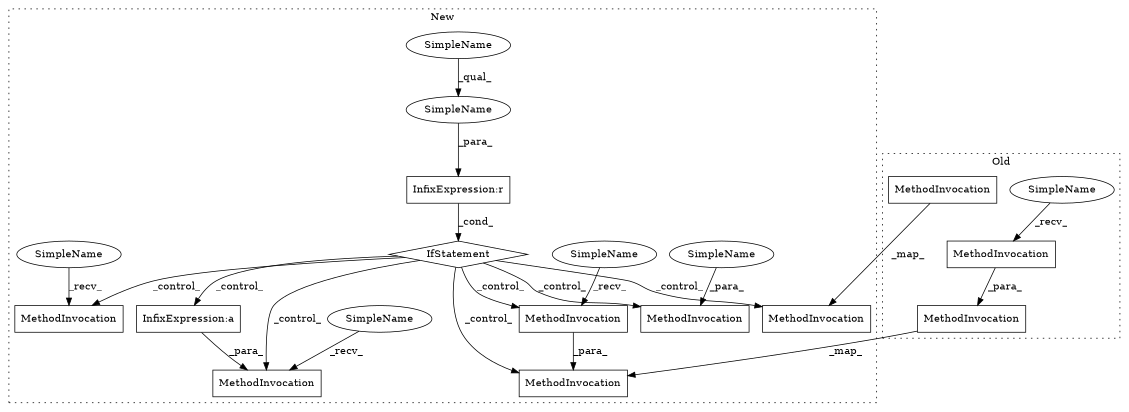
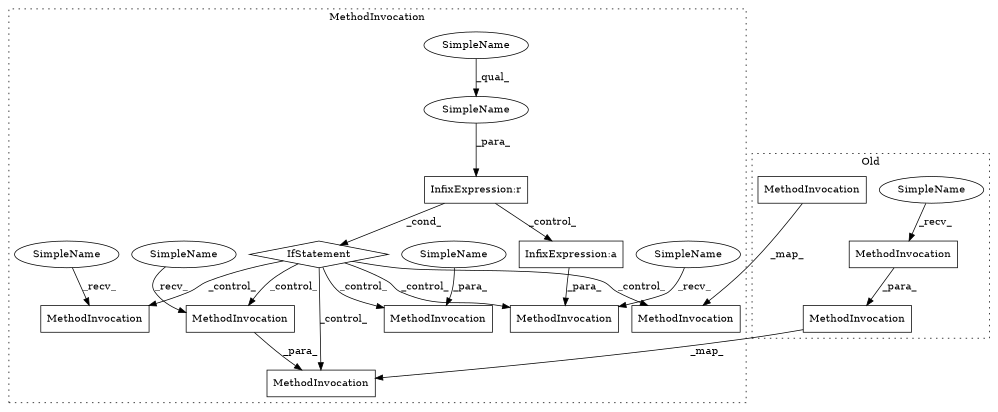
cluster "New": label "New" -> "MethodInvocation"
edge "IfStatement" -> "InfixExpression:a": now "InfixExpression:r" -> "InfixExpression:a"
